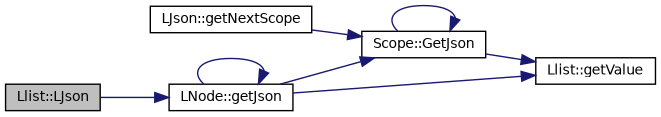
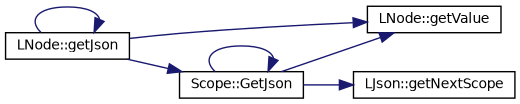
edge "LJson::getNextScope" -> "Scope::GetJson": reversed
node "Llist::getValue": label "Llist::getValue" -> "LNode::getValue"
node "Llist::LJson": removed
